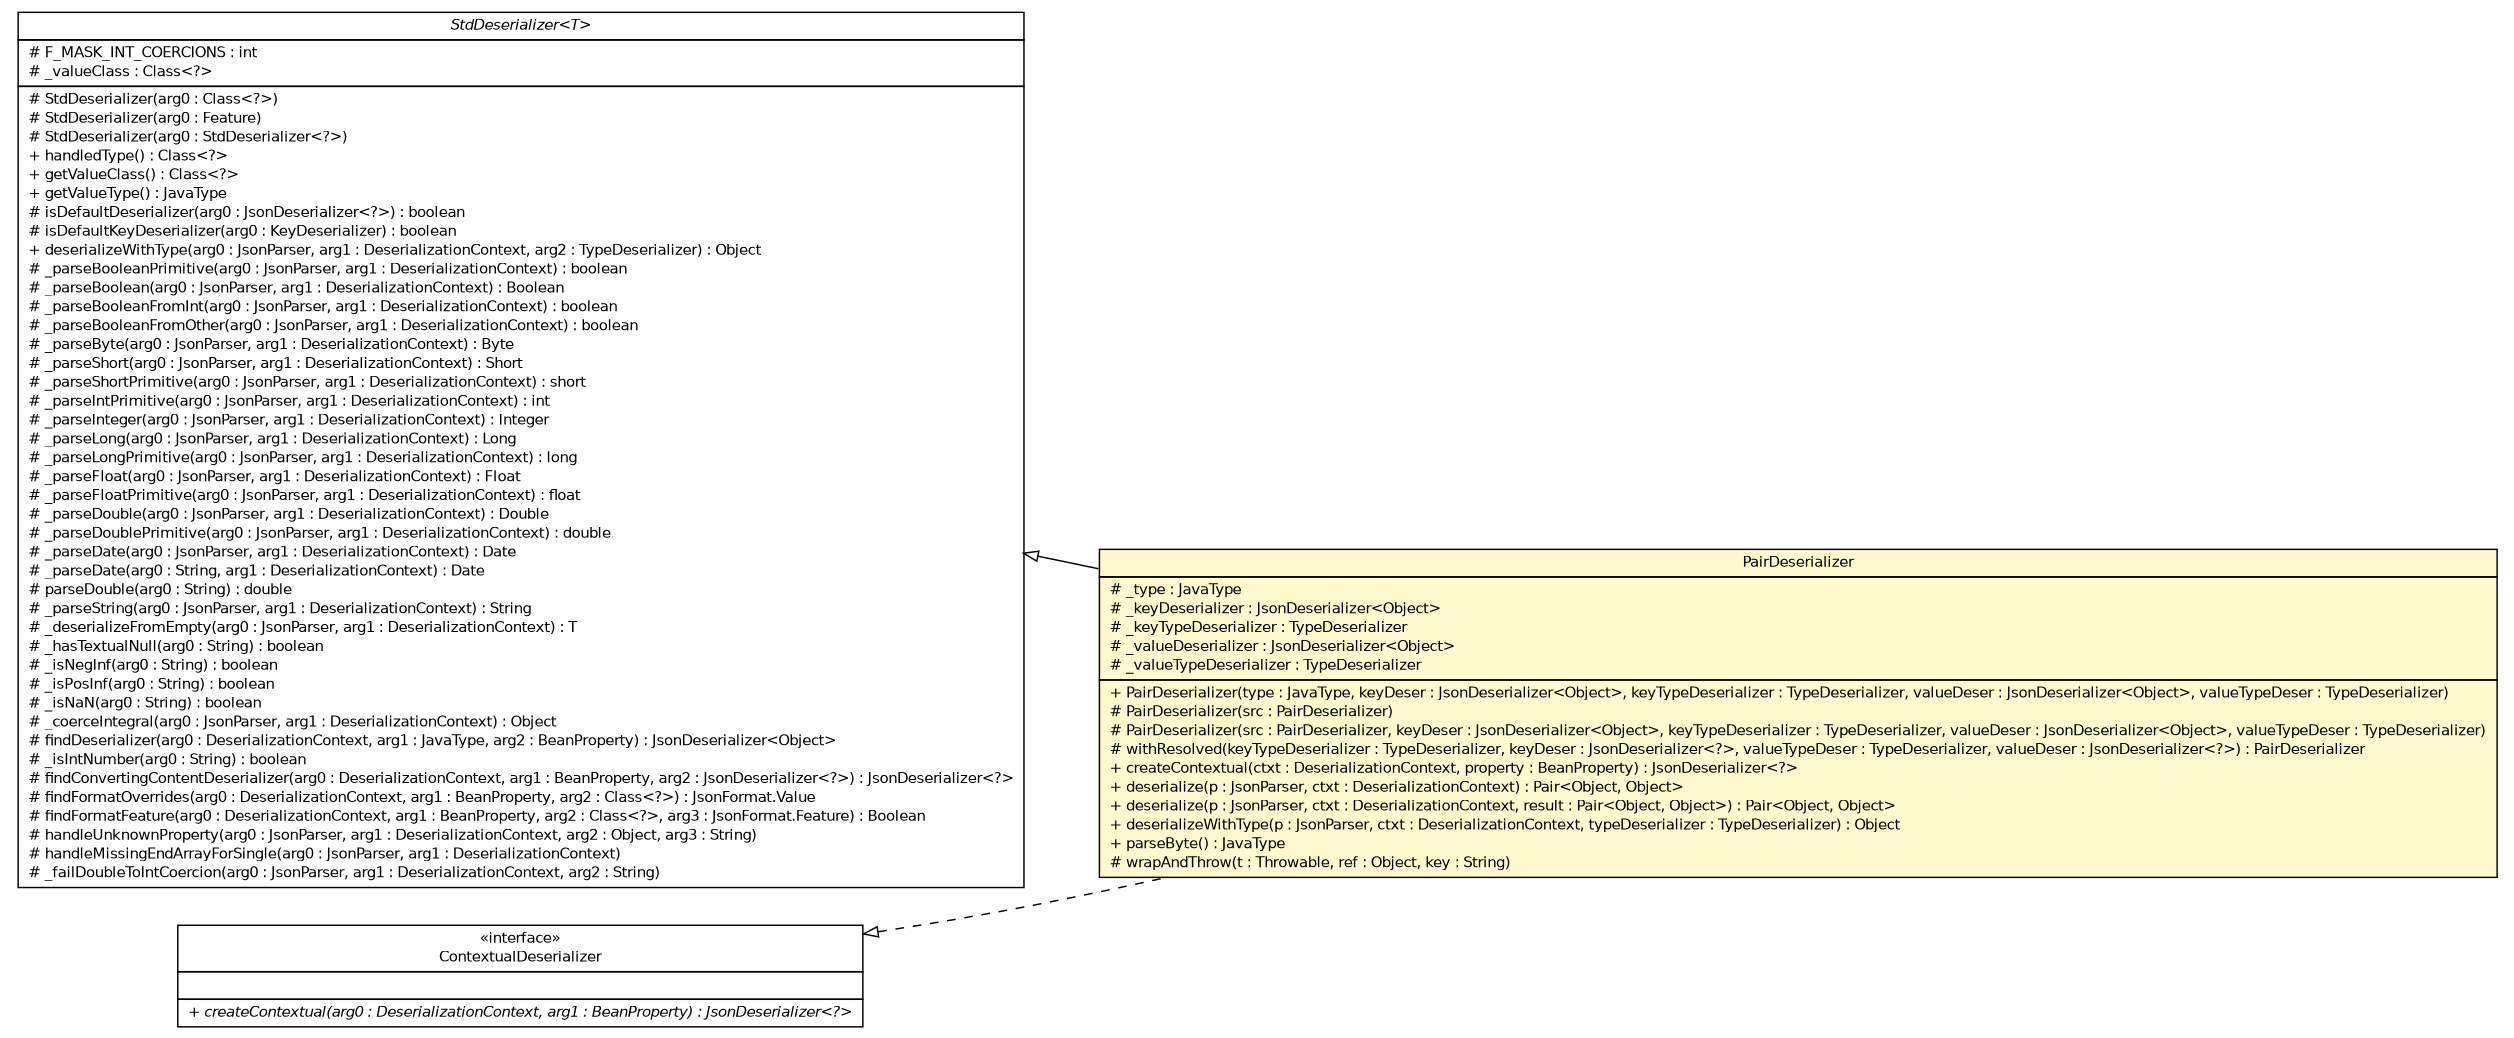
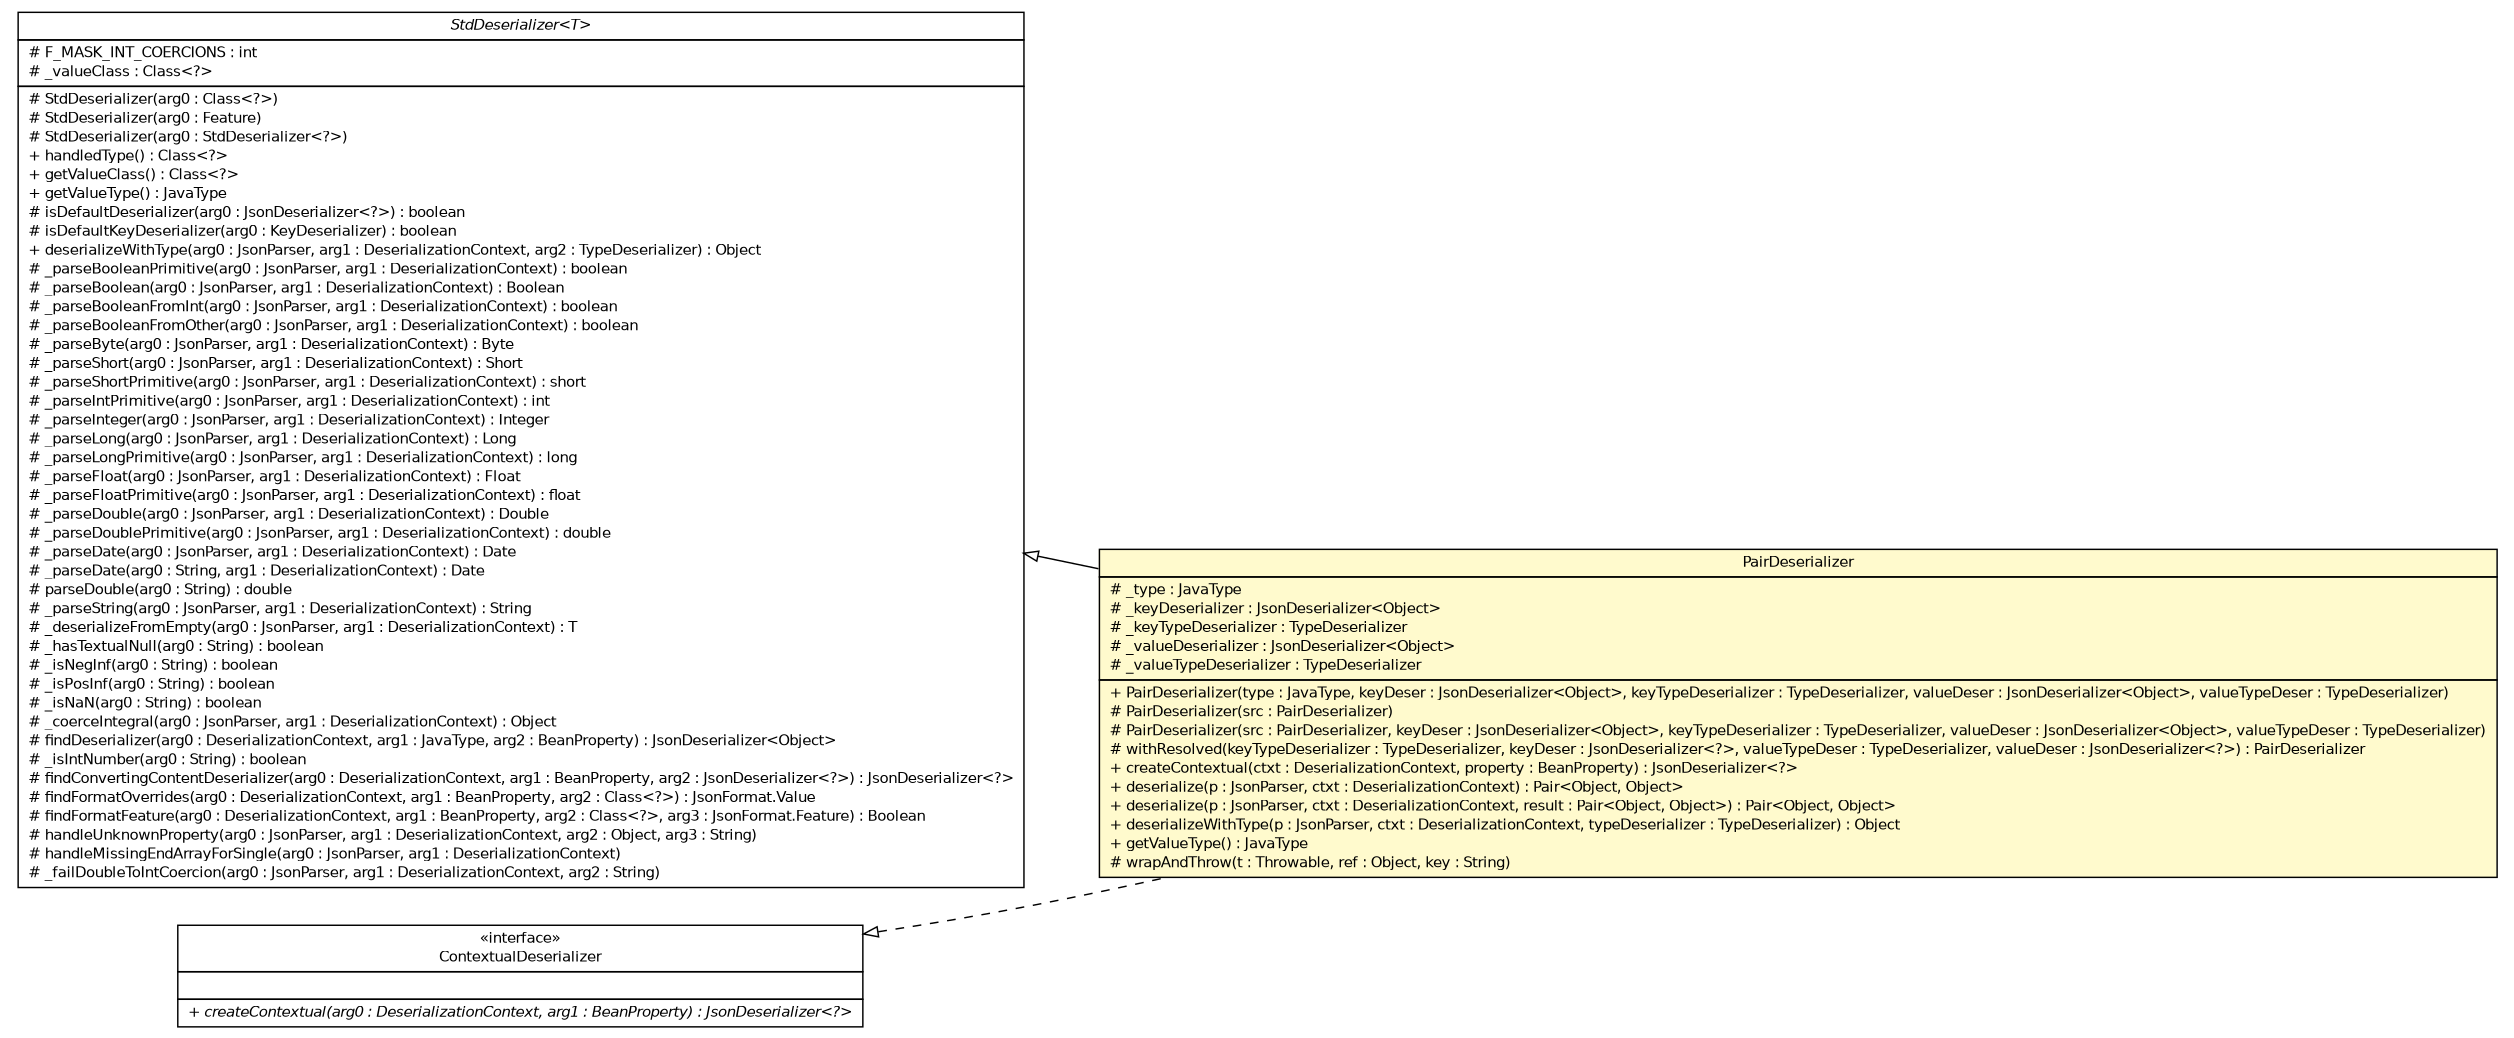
node "PairDeserializer": text "+ parseByte() : JavaType" -> "+ getValueType() : JavaType"
